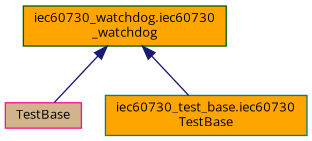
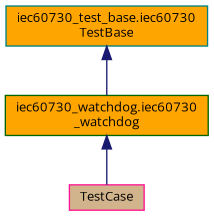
edge "iec60730_test_base.iec60730 TestBase" -> "iec60730_watchdog.iec60730 _watchdog": reversed
node "TestBase": label "TestBase" -> "TestCase"
